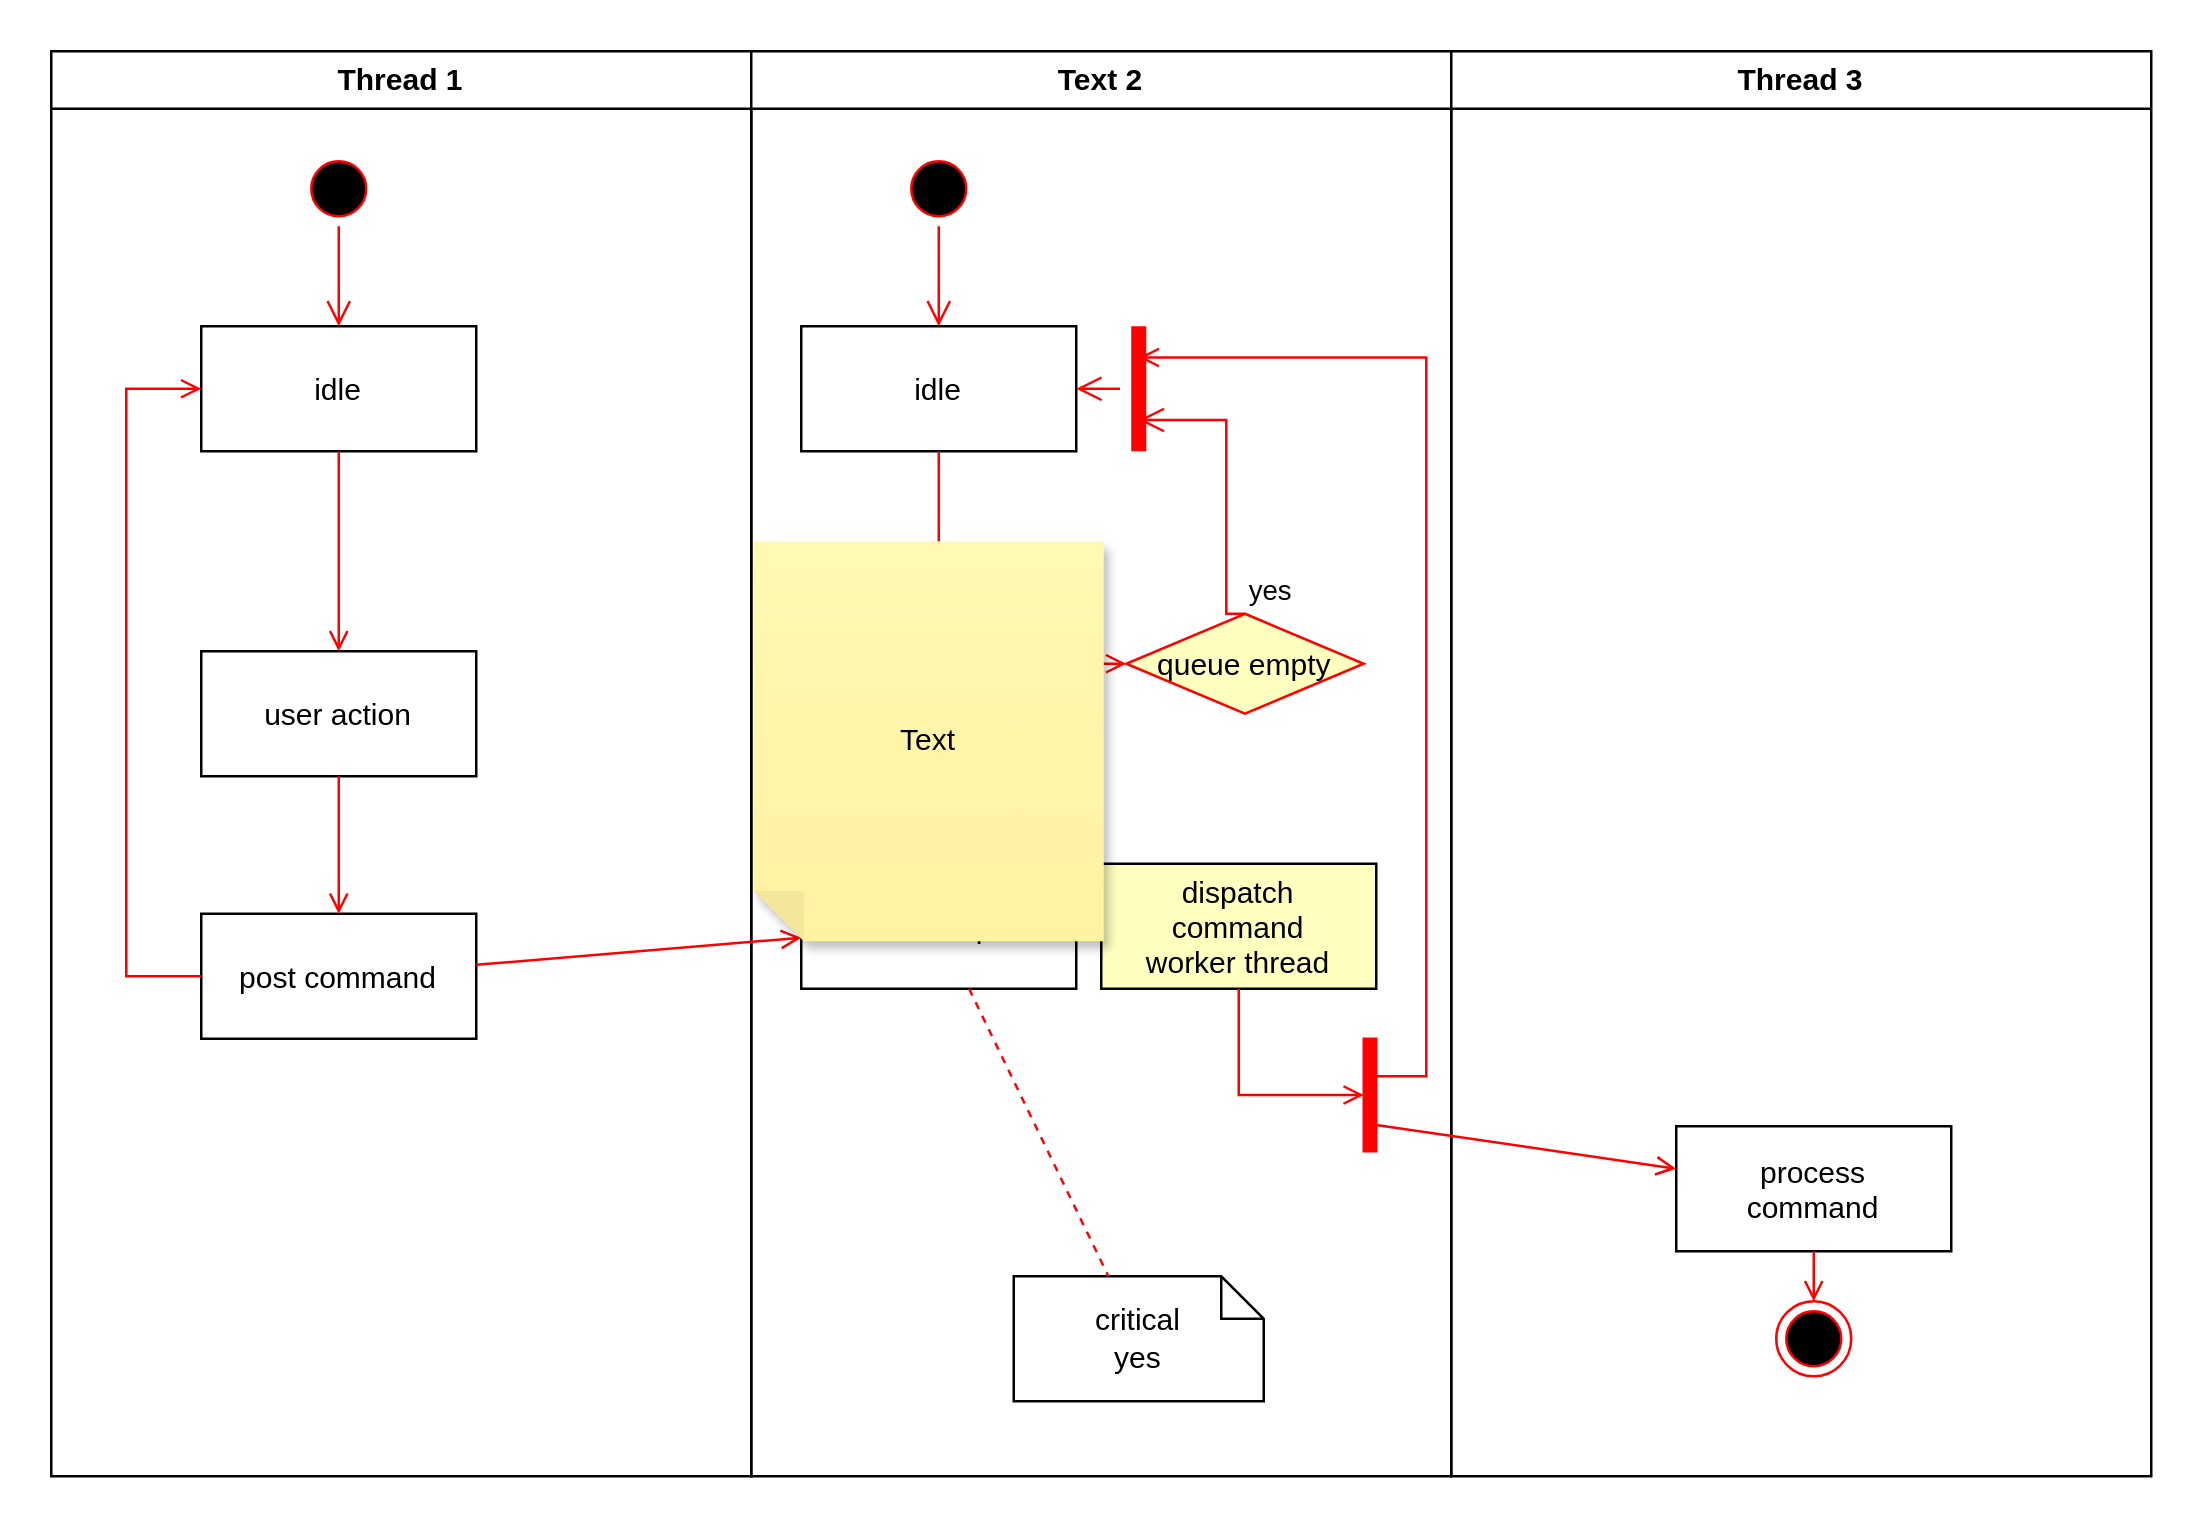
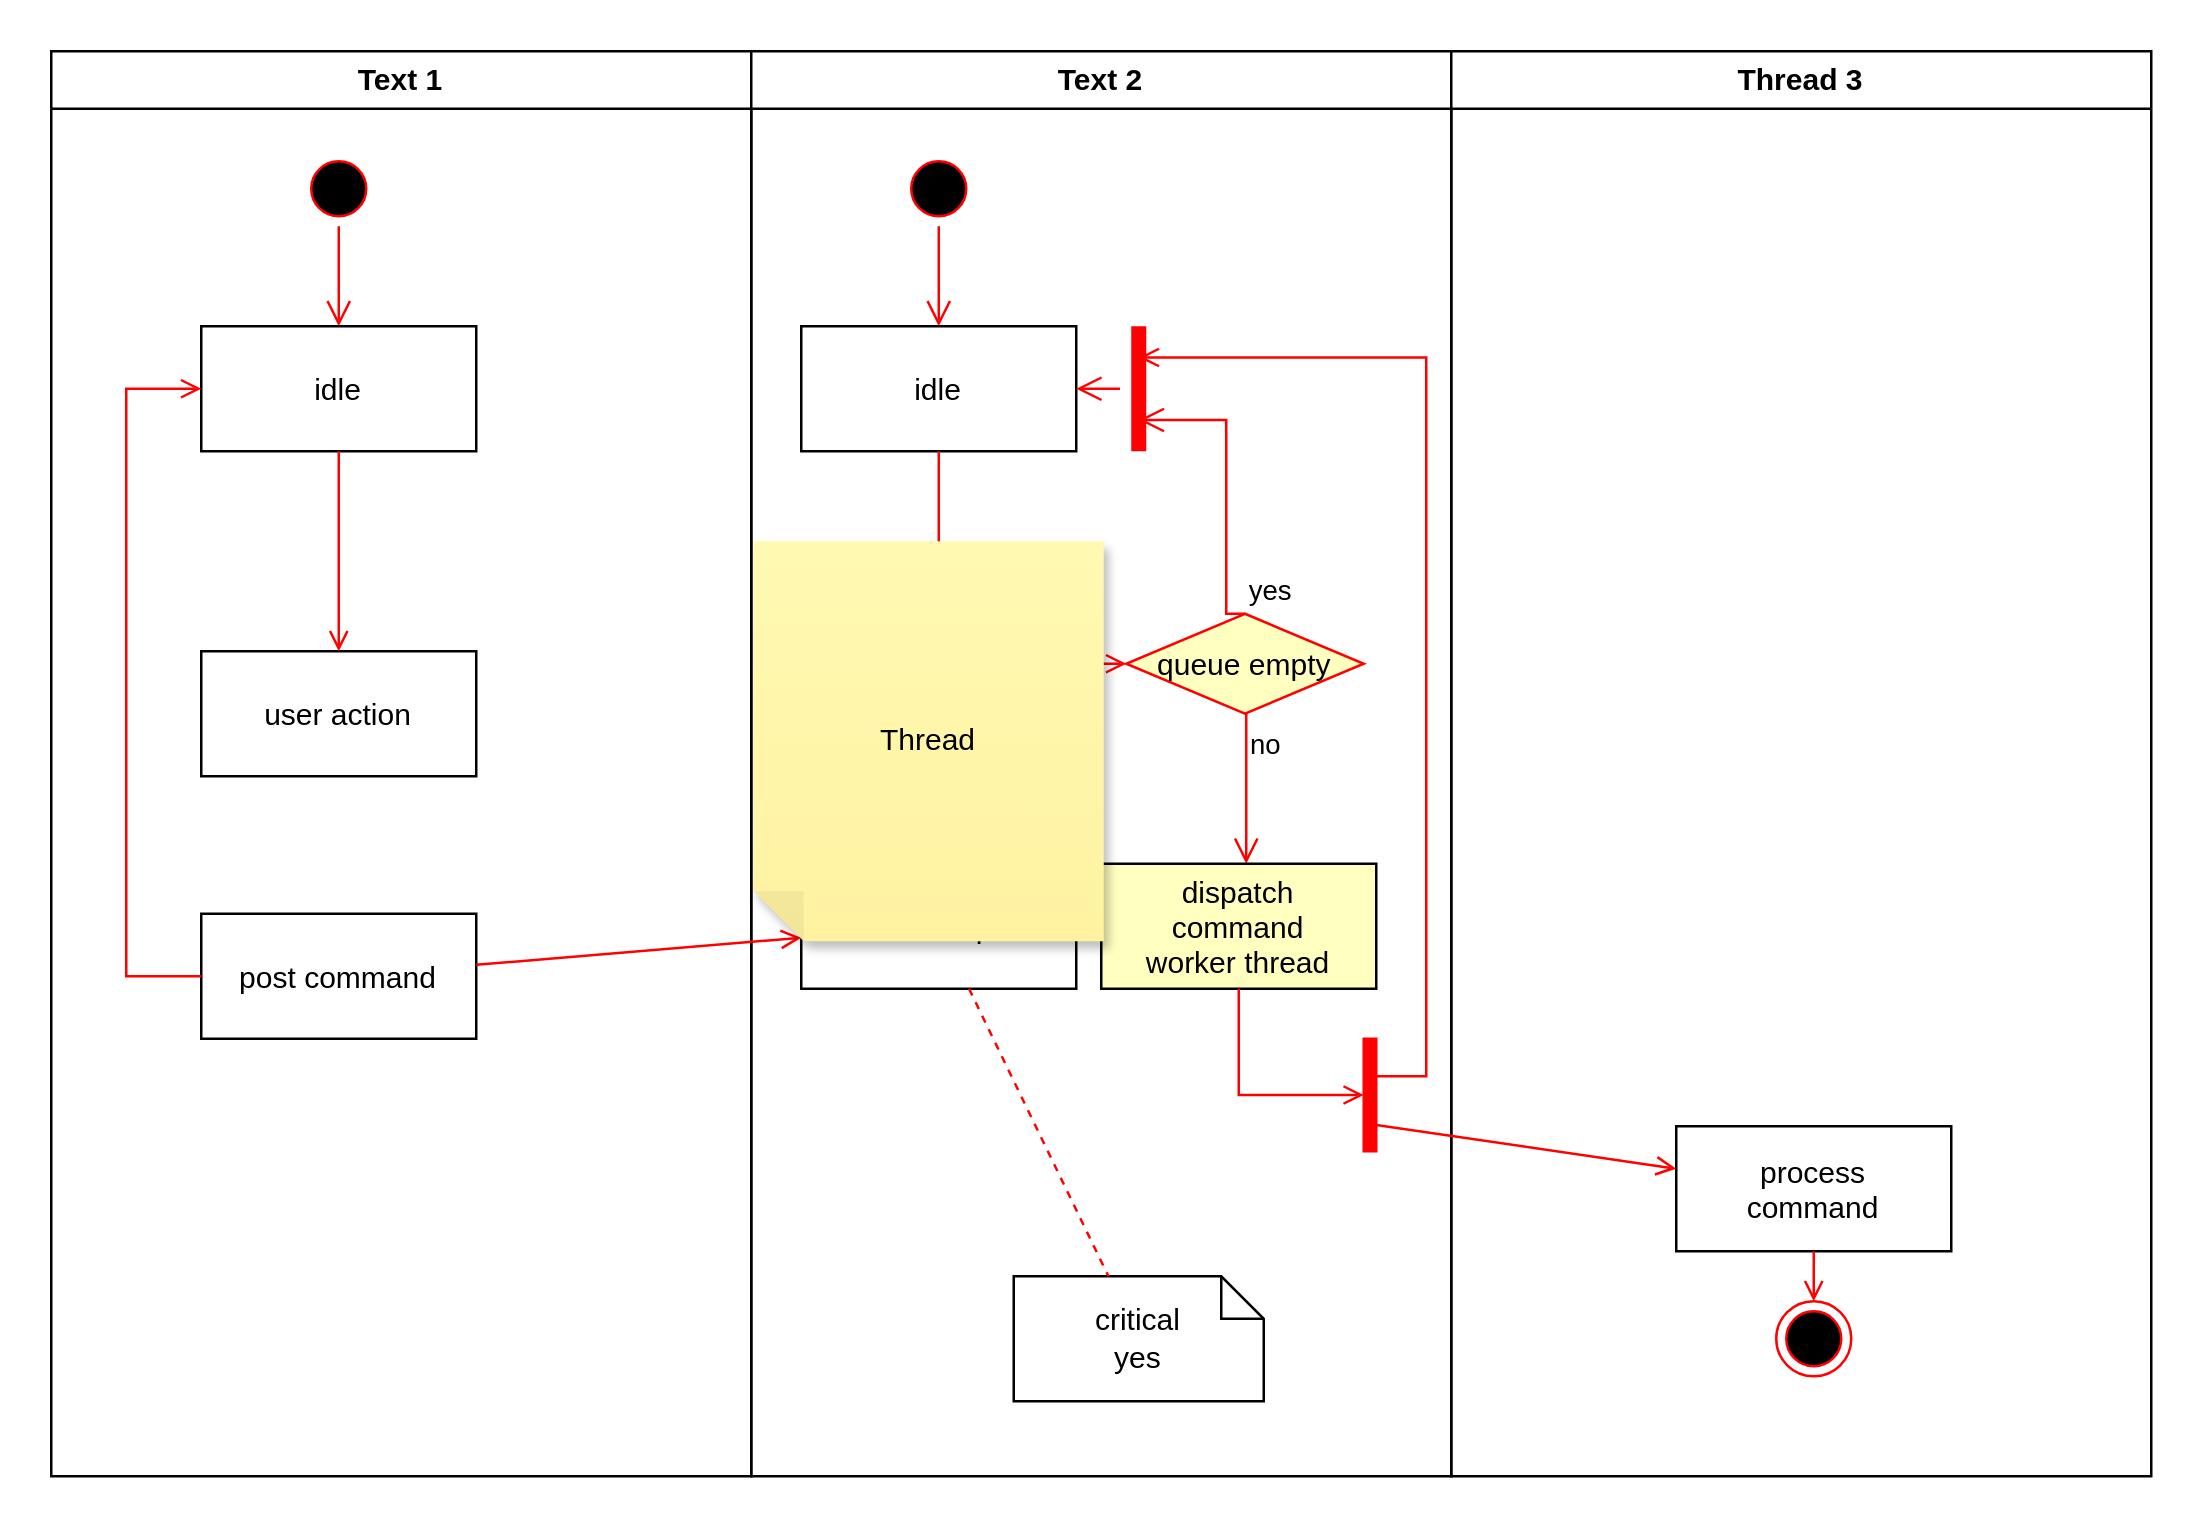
node "Thread 1": label "Thread 1" -> "Text 1"
node "Text": label "Text" -> "Thread"
edge "queue empty" -> "dispatch command worker thread": added, label "no"
edge "user action" -> "post command": removed
